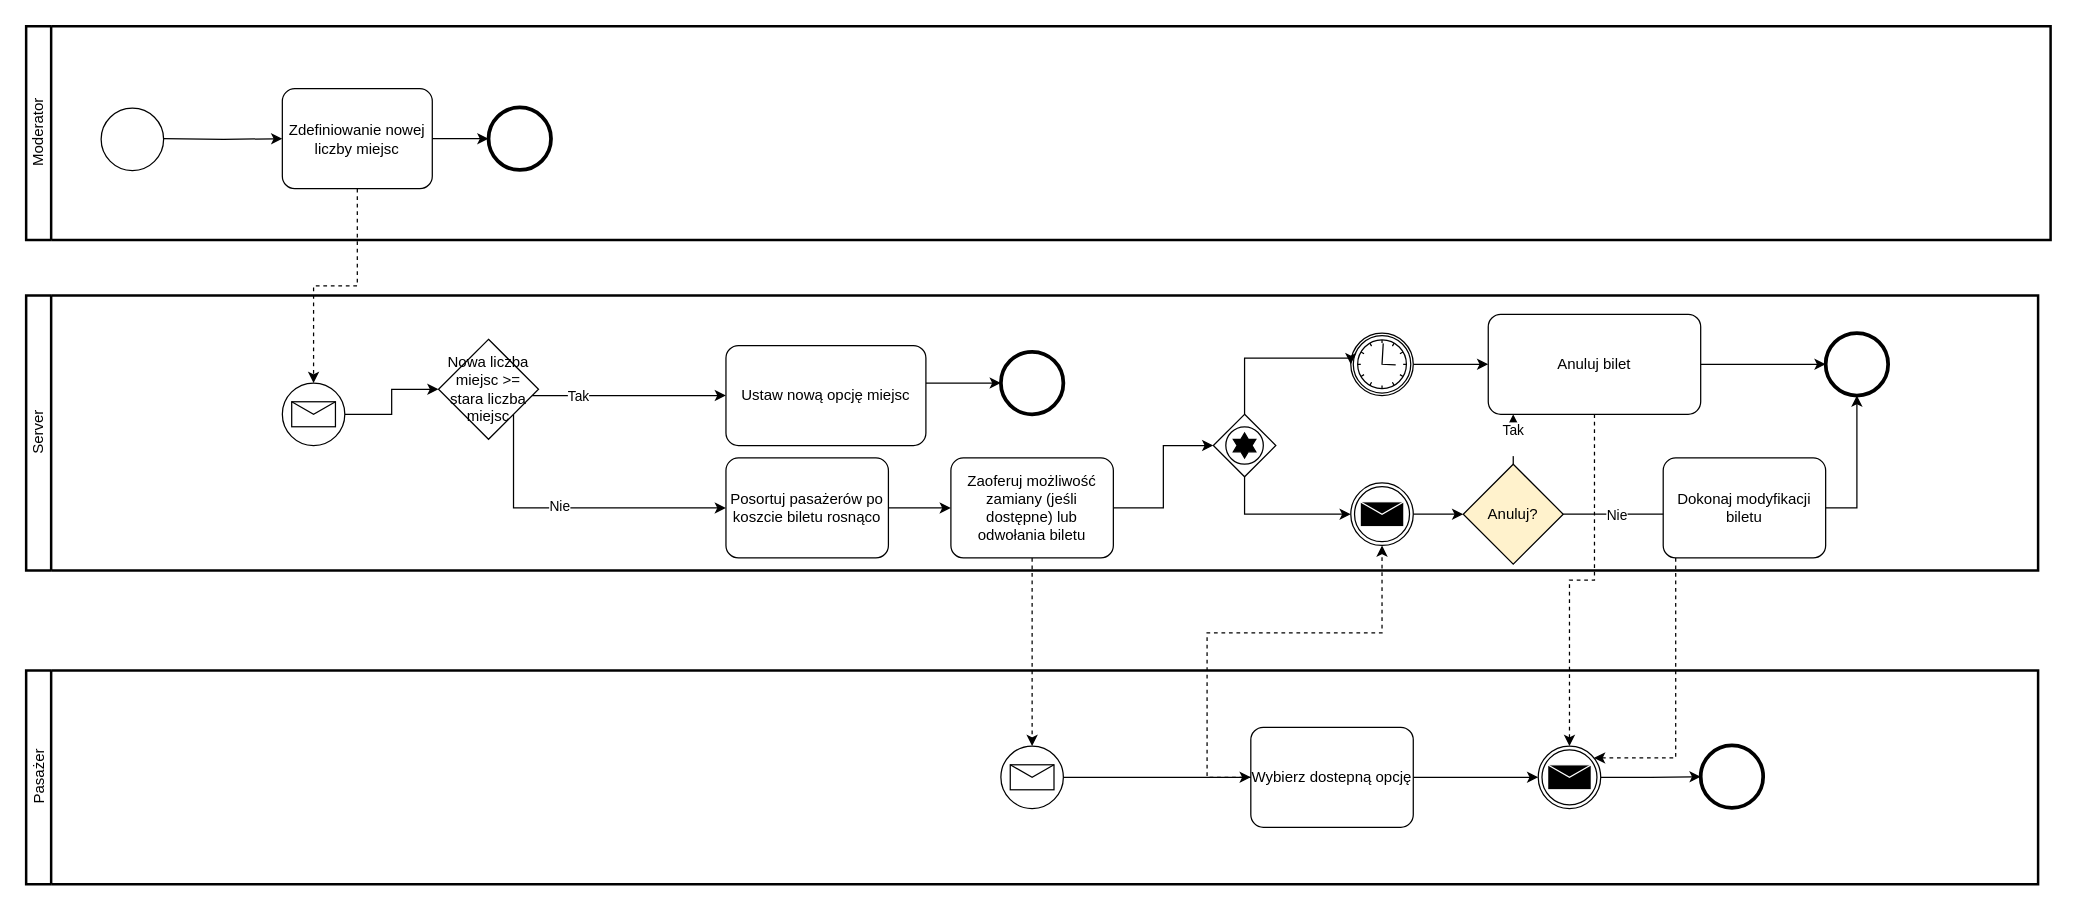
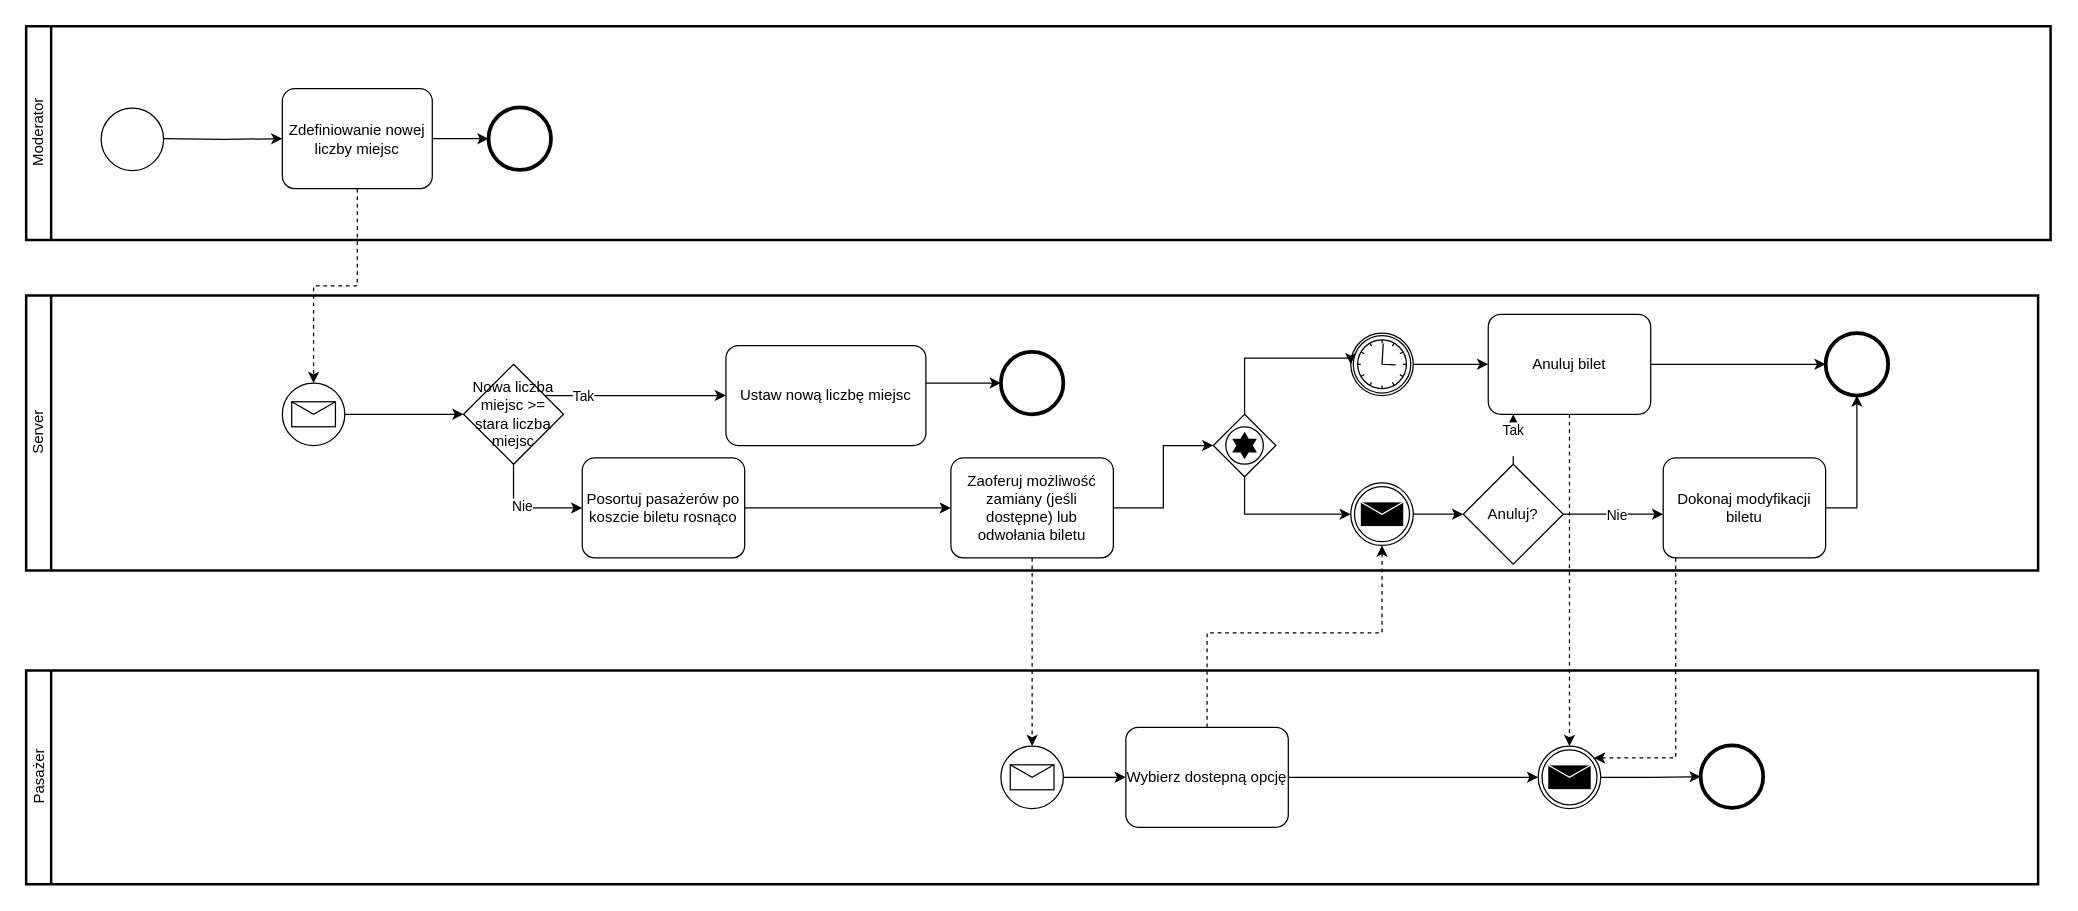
node "Anuluj bilet": size 213x100 -> 163x100
node "Nowa liczba miejsc >= stara liczba miejsc": moved (488, 389) -> (513, 414)
node "Ustaw nową opcję miejsc": label "Ustaw nową opcję miejsc" -> "Ustaw nową liczbę miejsc"
node "Posortuj pasażerów po koszcie biletu rosnąco": moved (807, 508) -> (663, 508)
node "Anuluj?": fillcolor #fff2cc -> #ffffff
edge "Dokonaj modyfikacji biletu" -- "Anuluj?": arrowhead none -> classic
node "Wybierz dostepną opcję": moved (1332, 778) -> (1207, 778)
